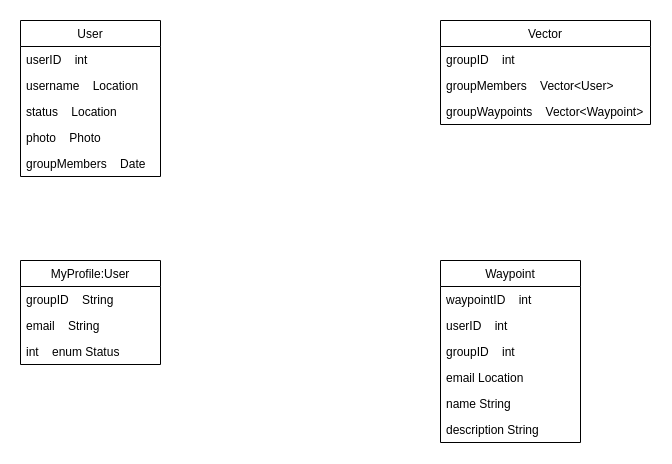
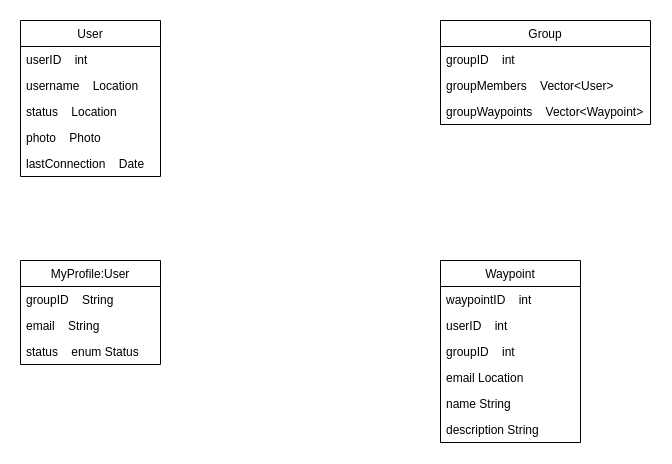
node "Vector": label "Vector" -> "Group"
node "groupMembers Date": label "groupMembers Date" -> "lastConnection Date"
node "int enum Status": label "int enum Status" -> "status enum Status"
